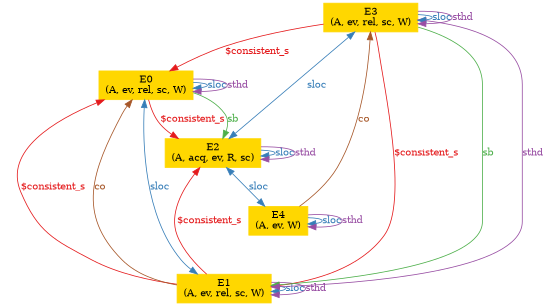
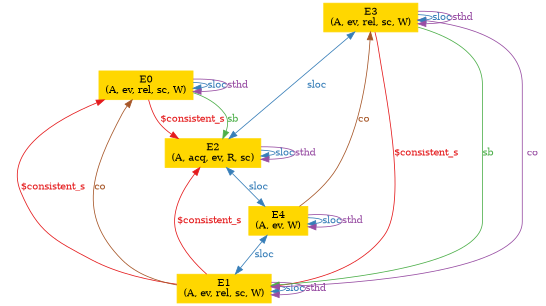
edge "E3 (A, ev, rel, sc, W)" -> "E0 (A, ev, rel, sc, W)": removed, label "$consistent_s"
edge "E3 (A, ev, rel, sc, W)" -- "E1 (A, ev, rel, sc, W)": label "sthd" -> "co"
edge "E0 (A, ev, rel, sc, W)" -- "E1 (A, ev, rel, sc, W)": now "E4 (A, ev, W)" -- "E1 (A, ev, rel, sc, W)"
